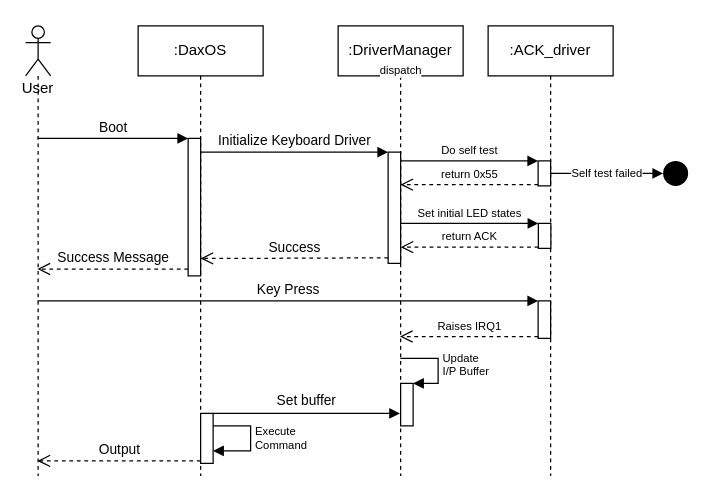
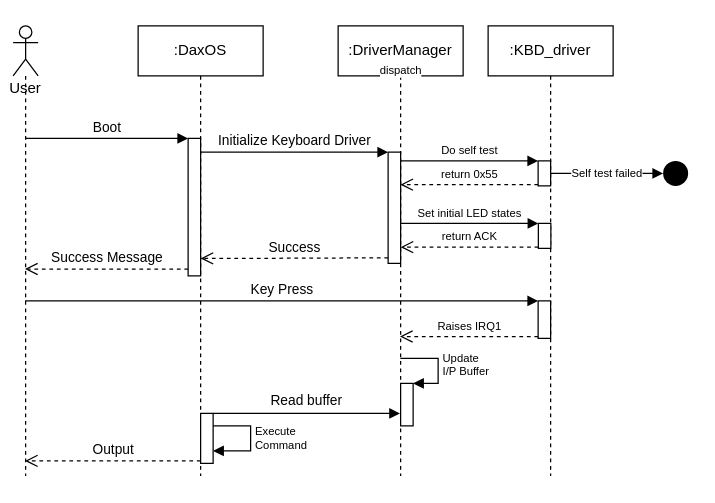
node ":ACK_driver": label ":ACK_driver" -> ":KBD_driver"
node "User": moved (38, 251) -> (26, 251)
node "Set buffer": label "Set buffer" -> "Read buffer"
